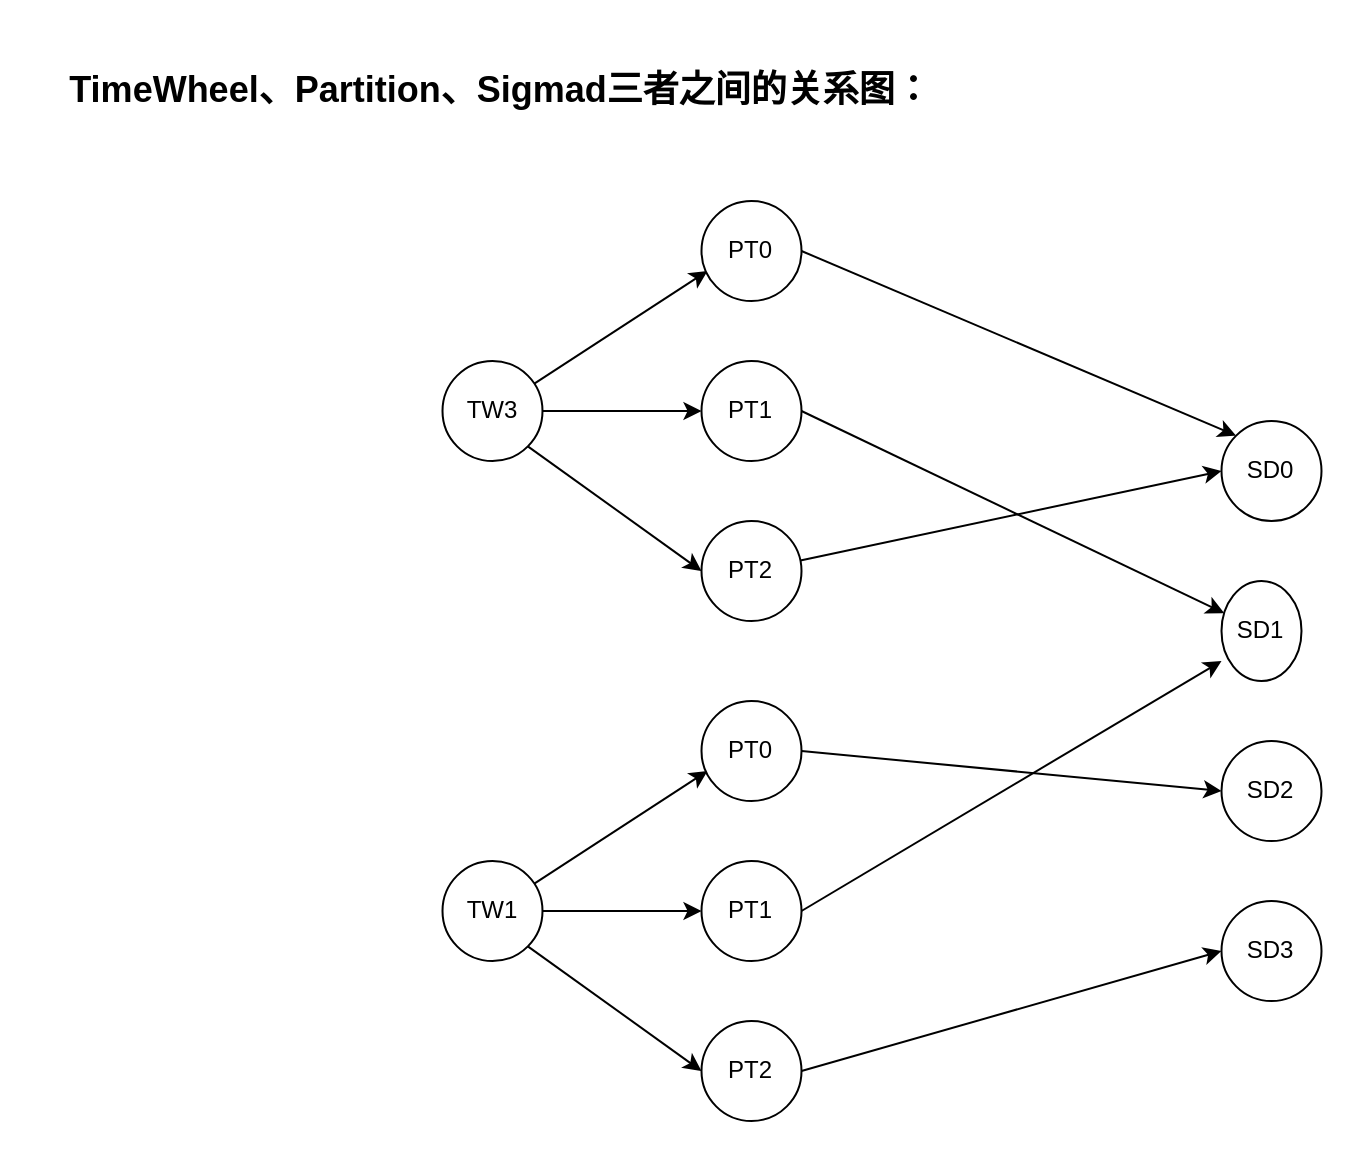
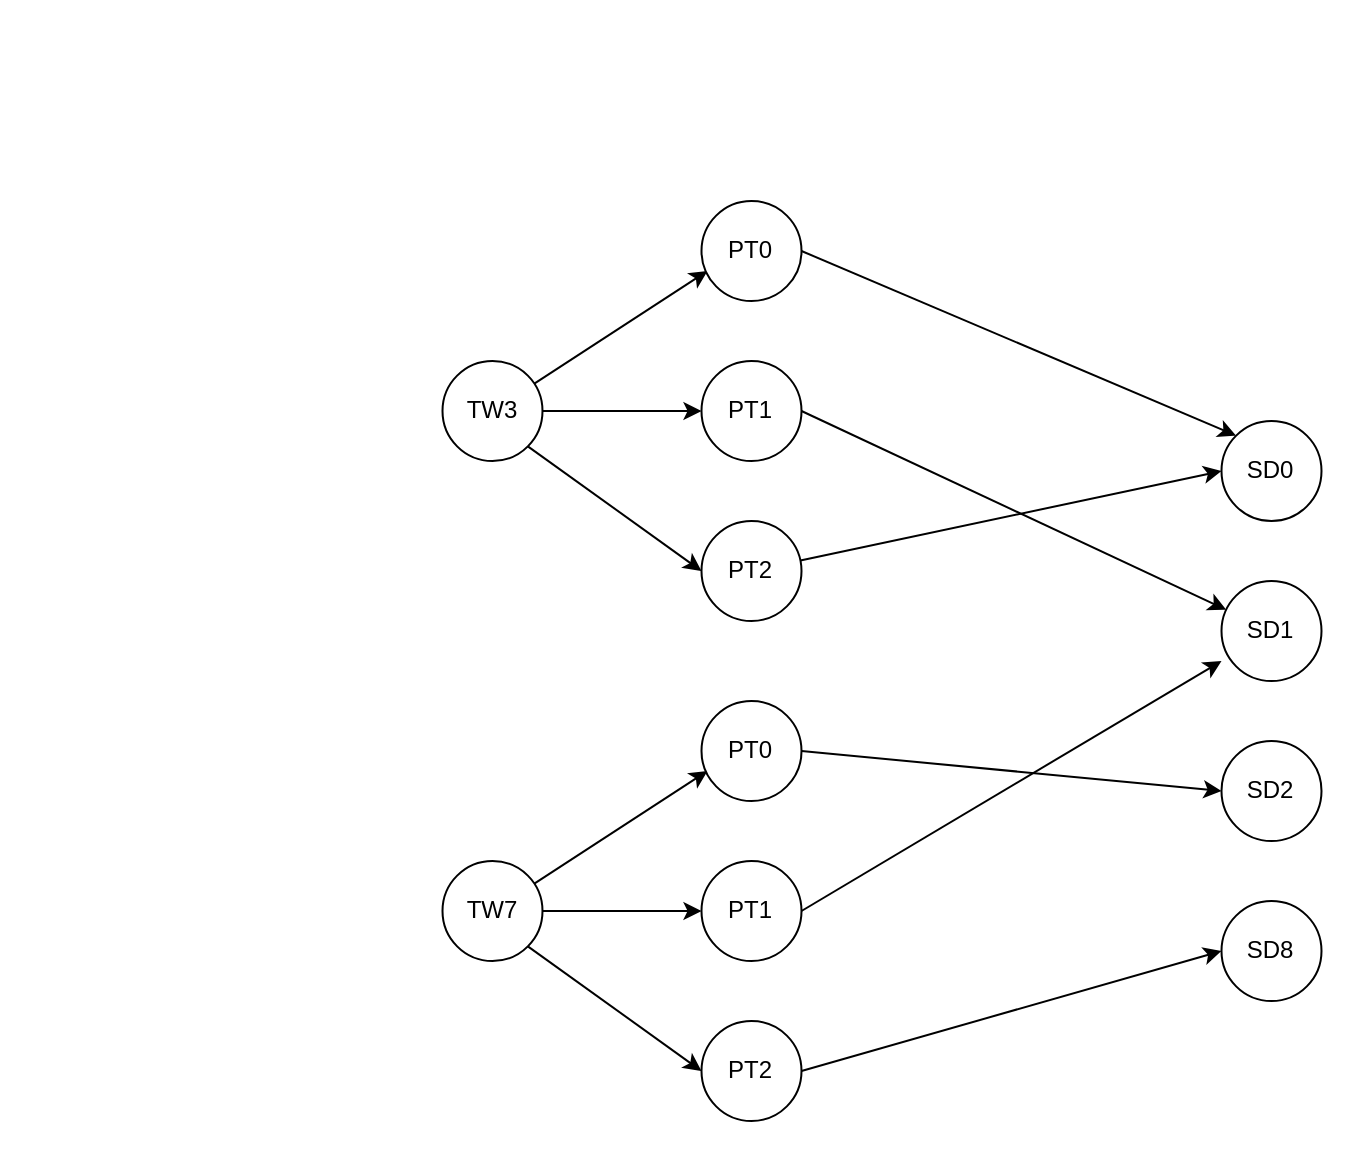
node "TimeWheel、Partition、Sigmad三者之间的关系图：": removed
node "SD1": size 80x100 -> 100x100
node "TW1": label "TW1" -> "TW7"
node "SD3": label "SD3" -> "SD8"
